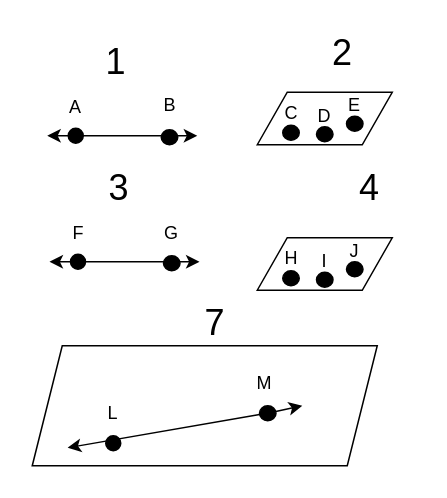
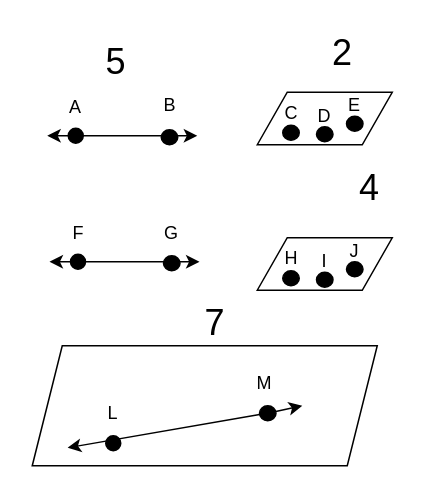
node "1": label "1" -> "5"
node "3": removed
